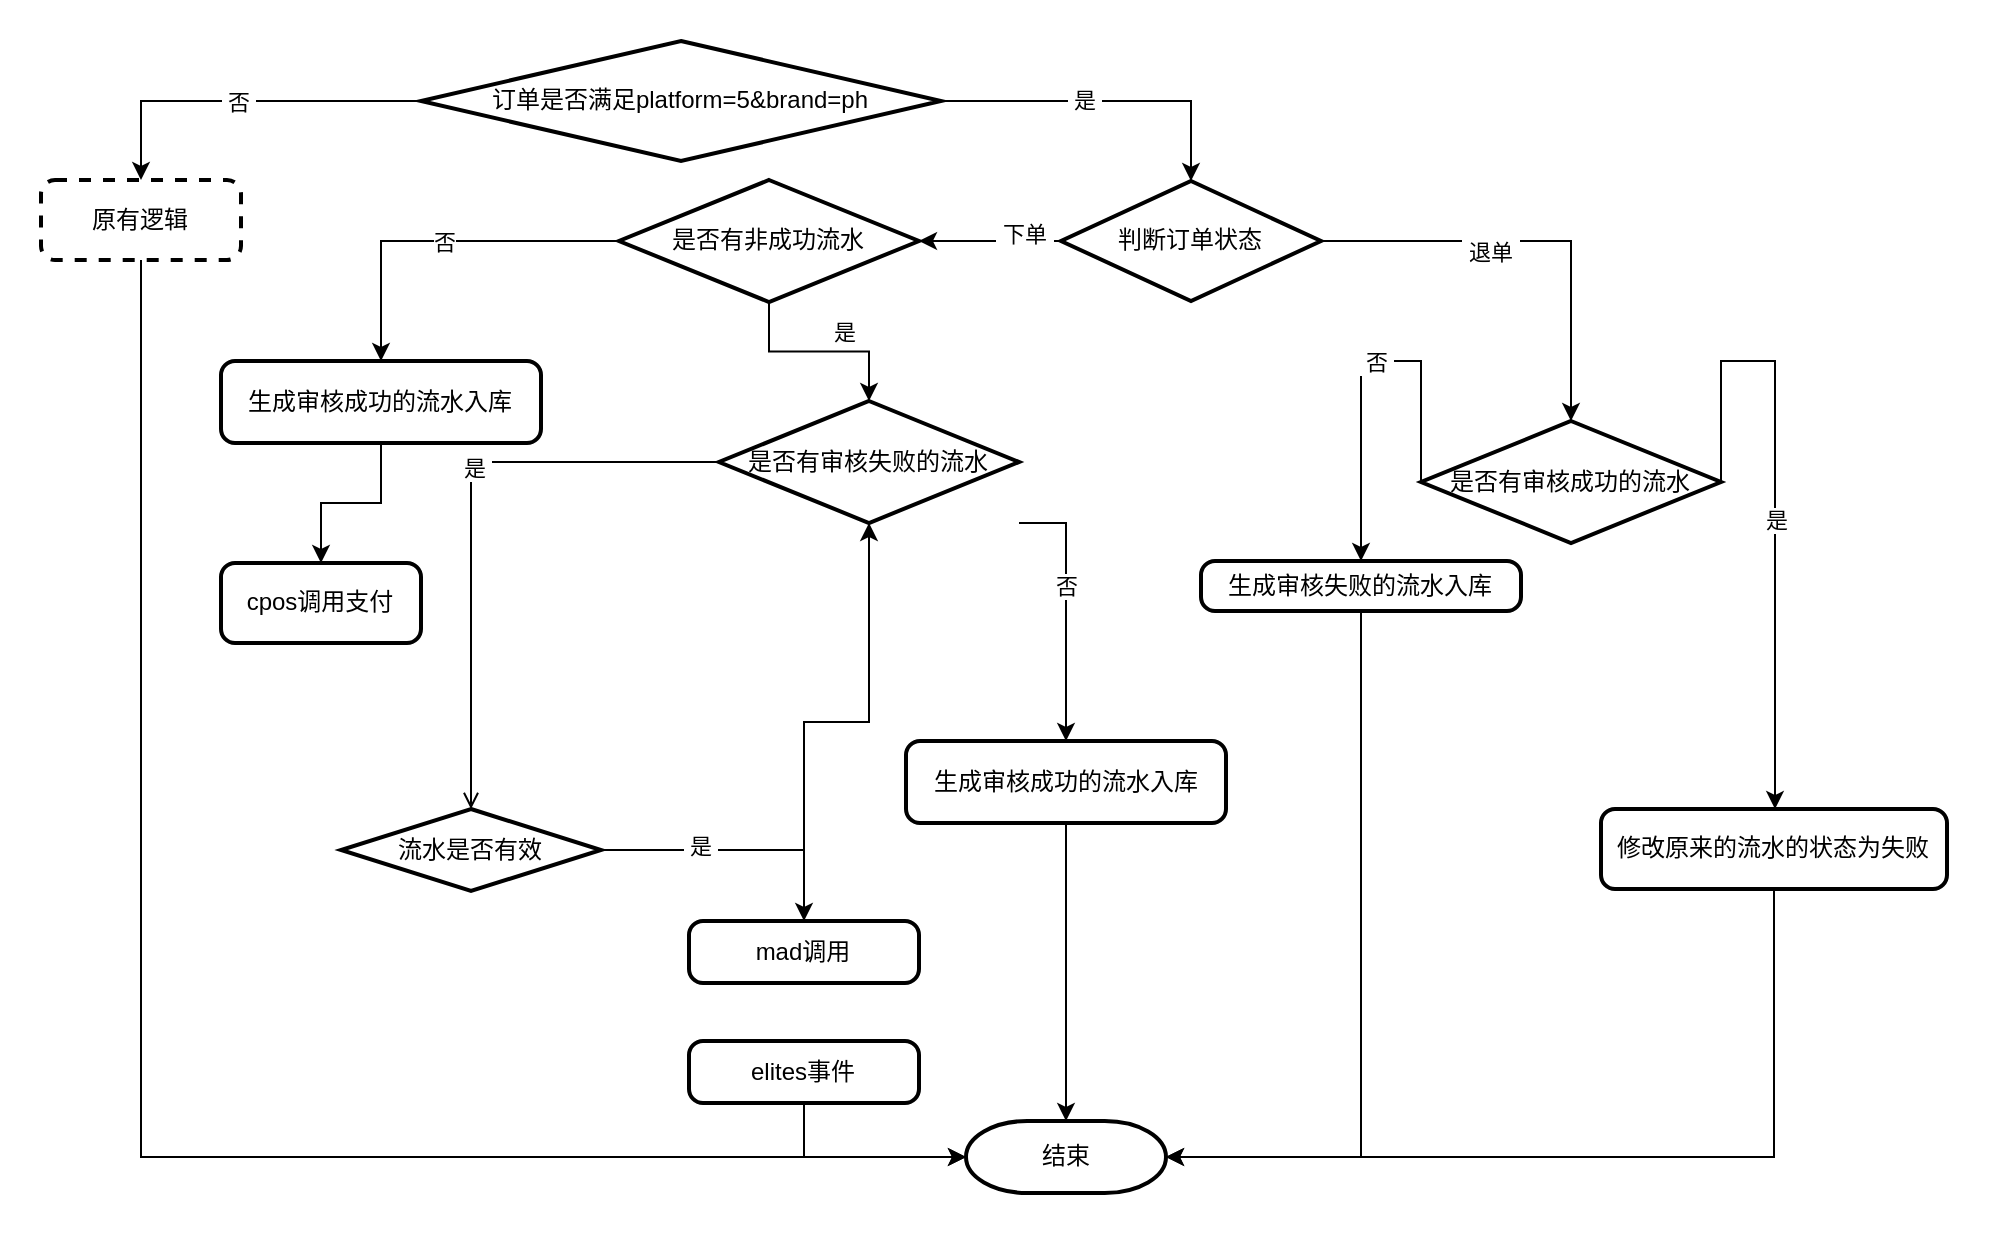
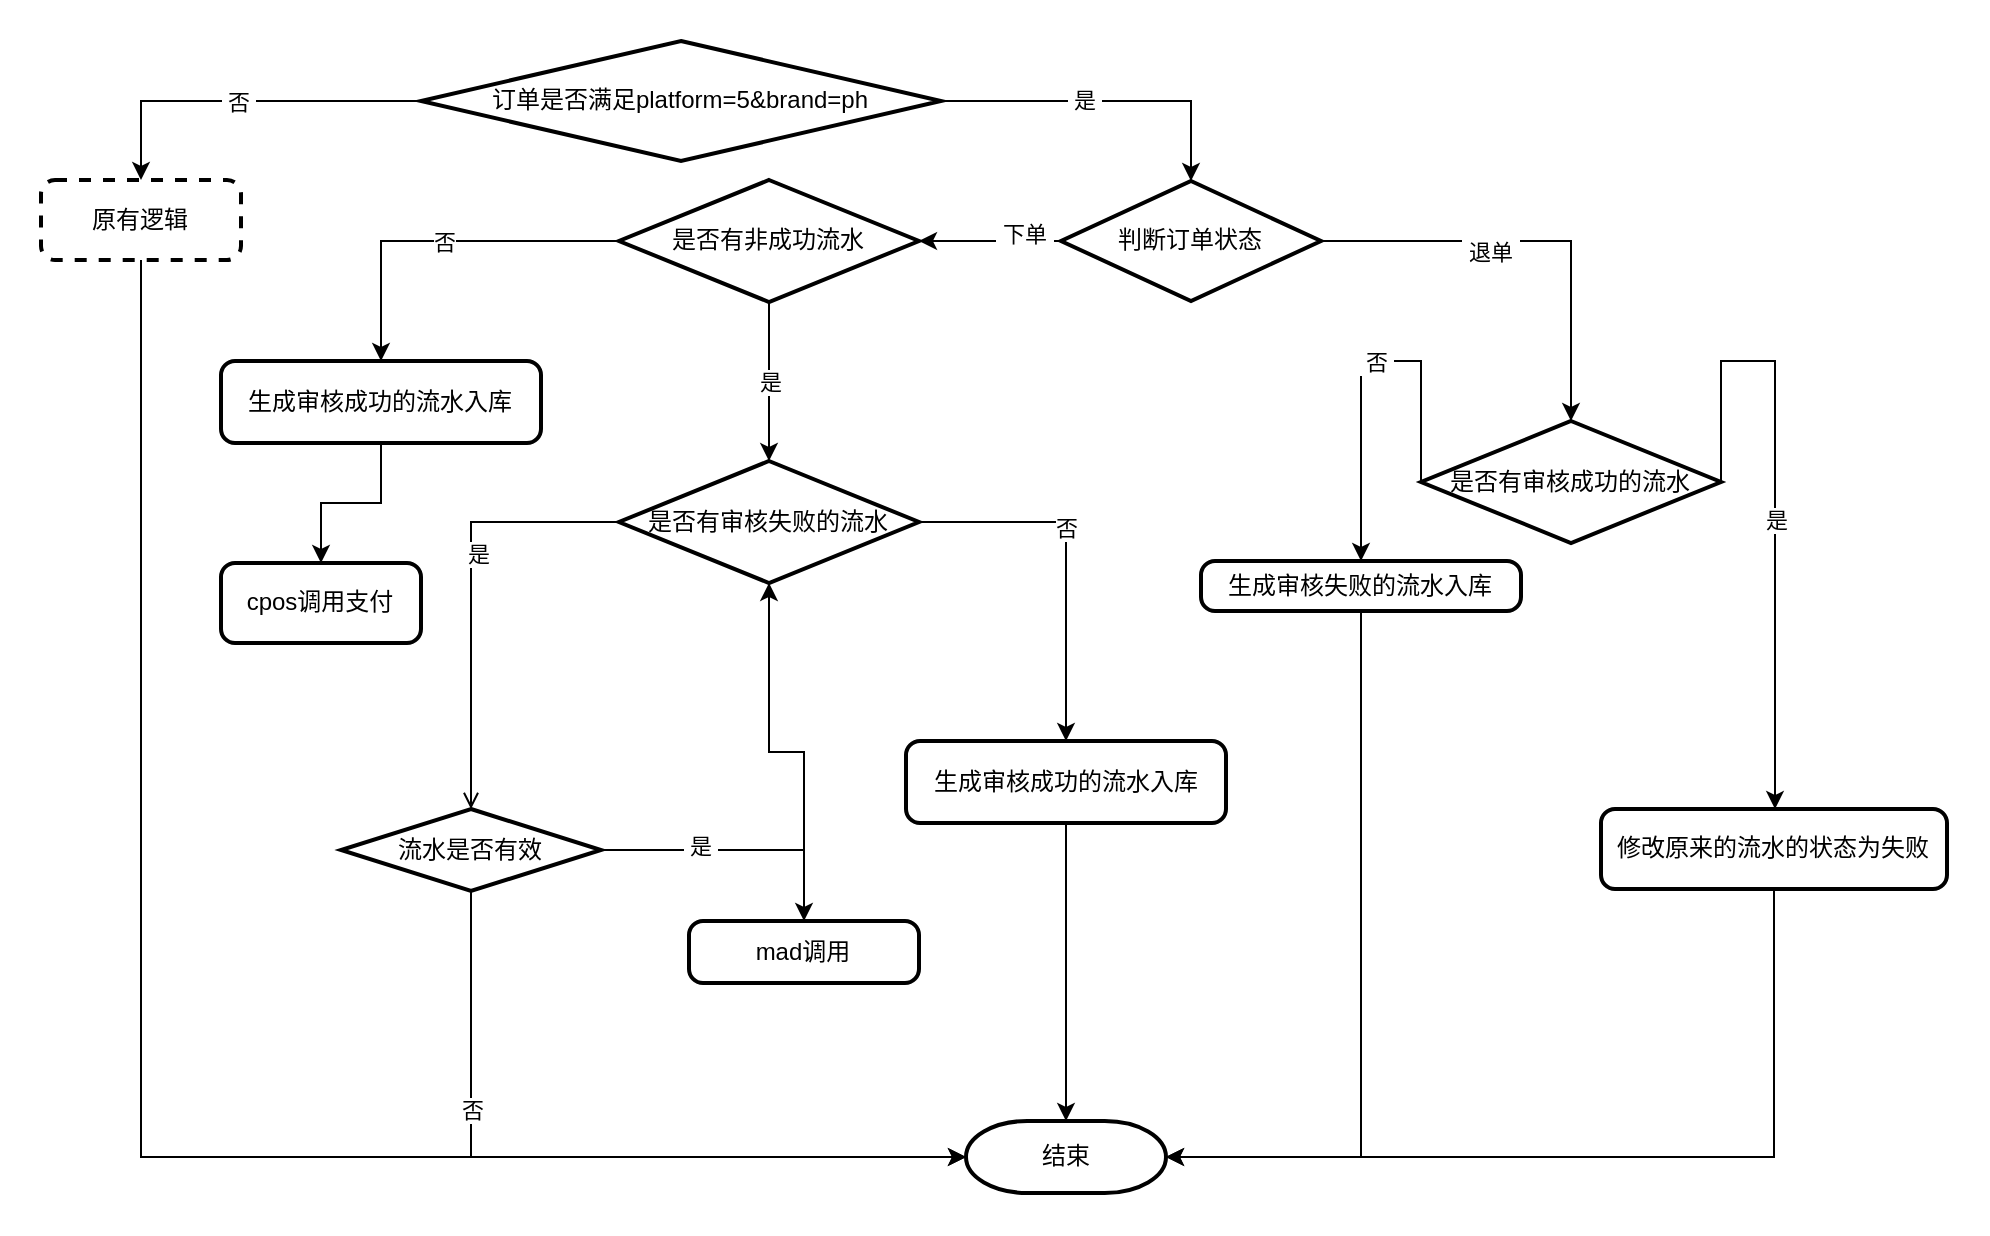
node "是否有审核失败的流水": moved (869, 462) -> (769, 522)
edge "流水是否有效" -> "结束": added, label "否"
node "elites事件": removed
edge "elites事件" -> "结束": removed
